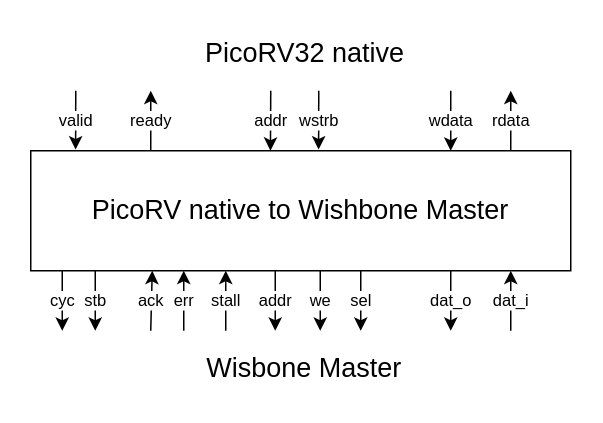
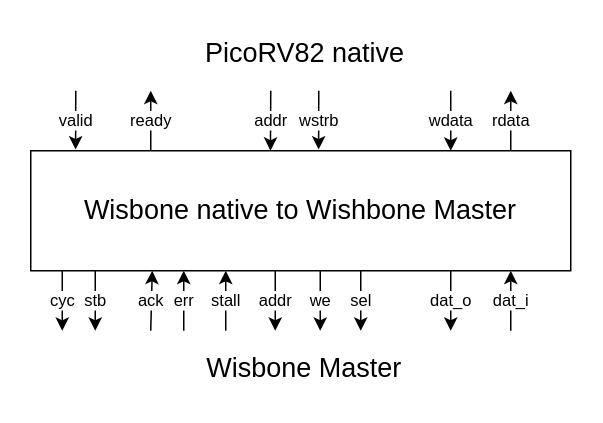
node "PicoRV32 native": label "PicoRV32 native" -> "PicoRV82 native"
node "PicoRV native to Wishbone Master": label "PicoRV native to Wishbone Master" -> "Wisbone native to Wishbone Master"
